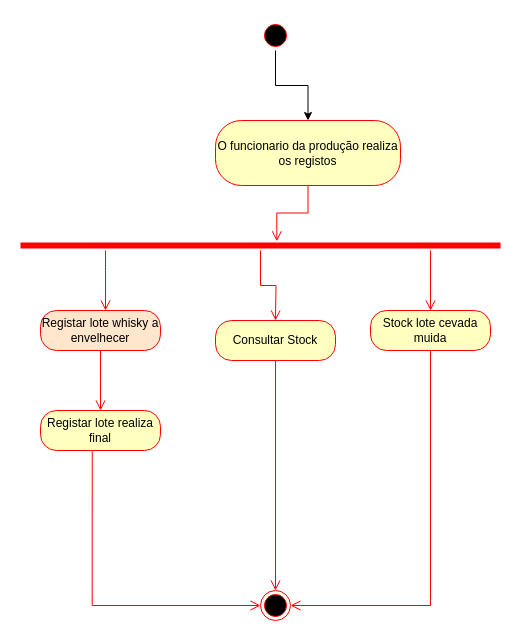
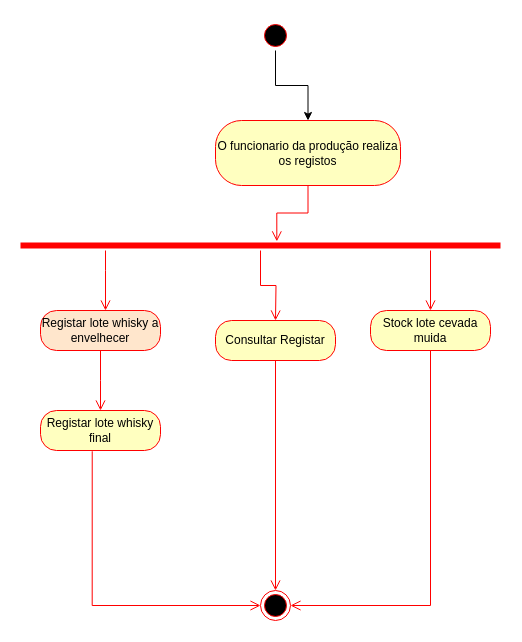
node "Consultar Stock": label "Consultar Stock" -> "Consultar Registar"
node "Registar lote realiza final": label "Registar lote realiza final" -> "Registar lote whisky final"
